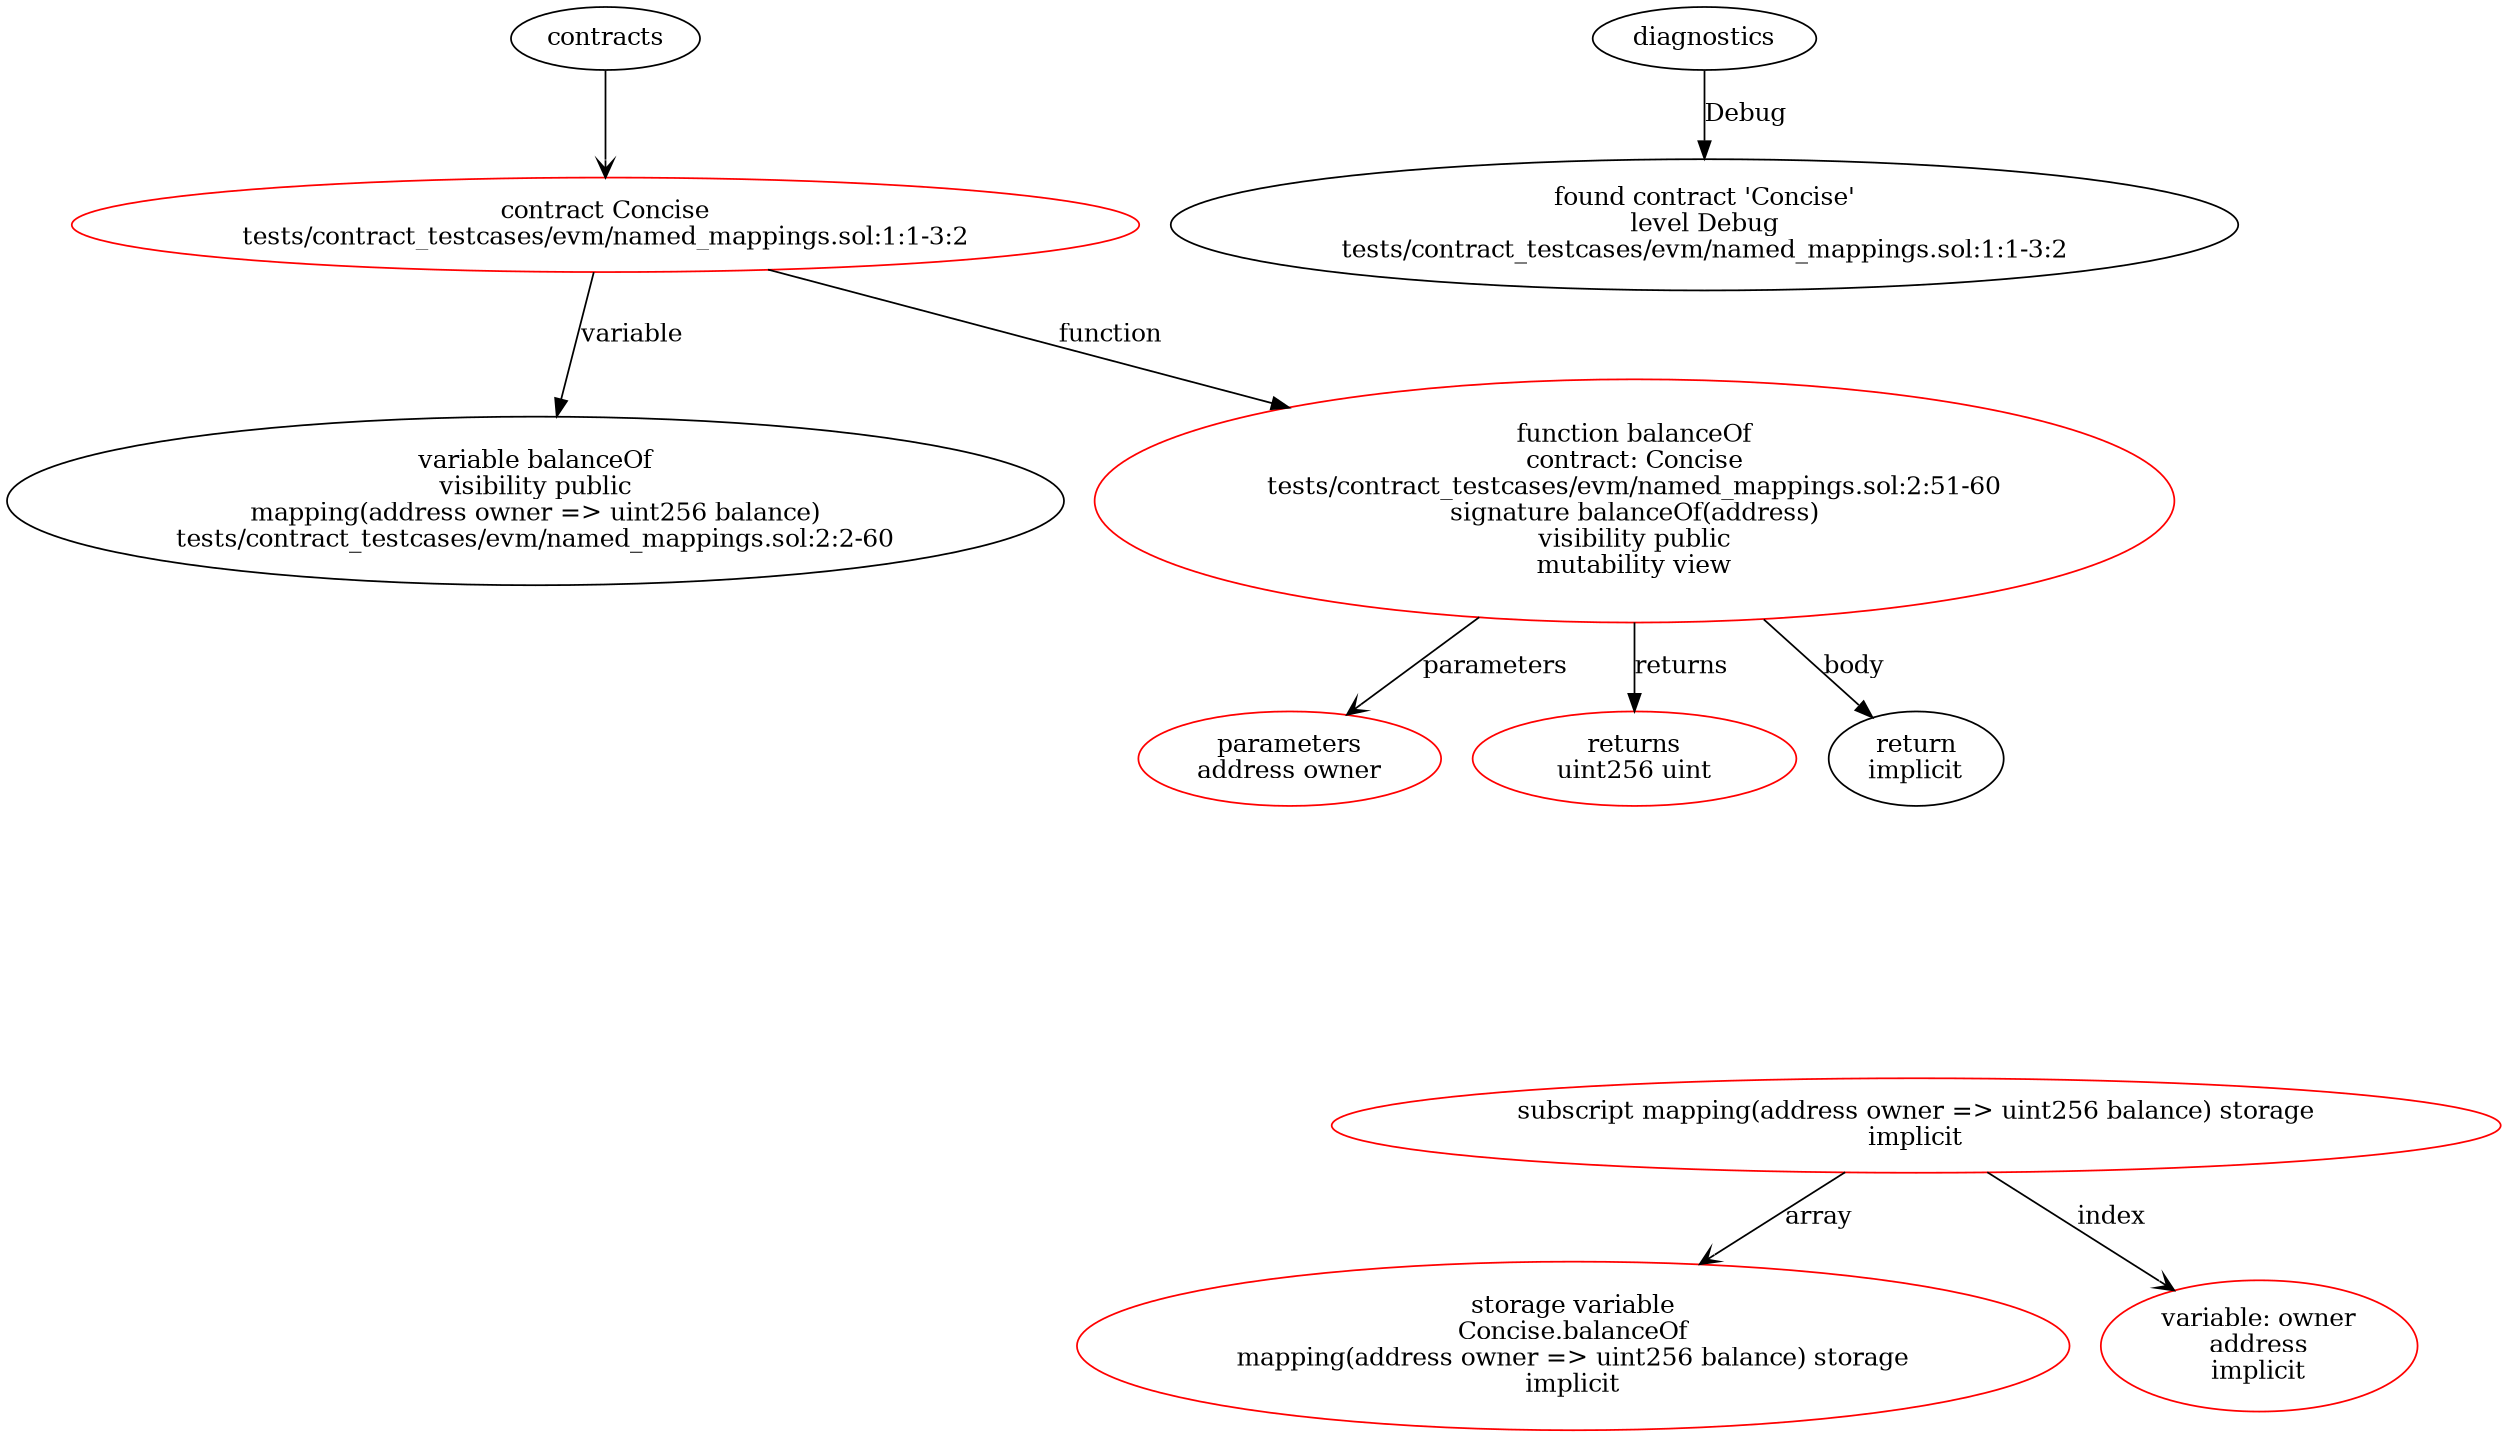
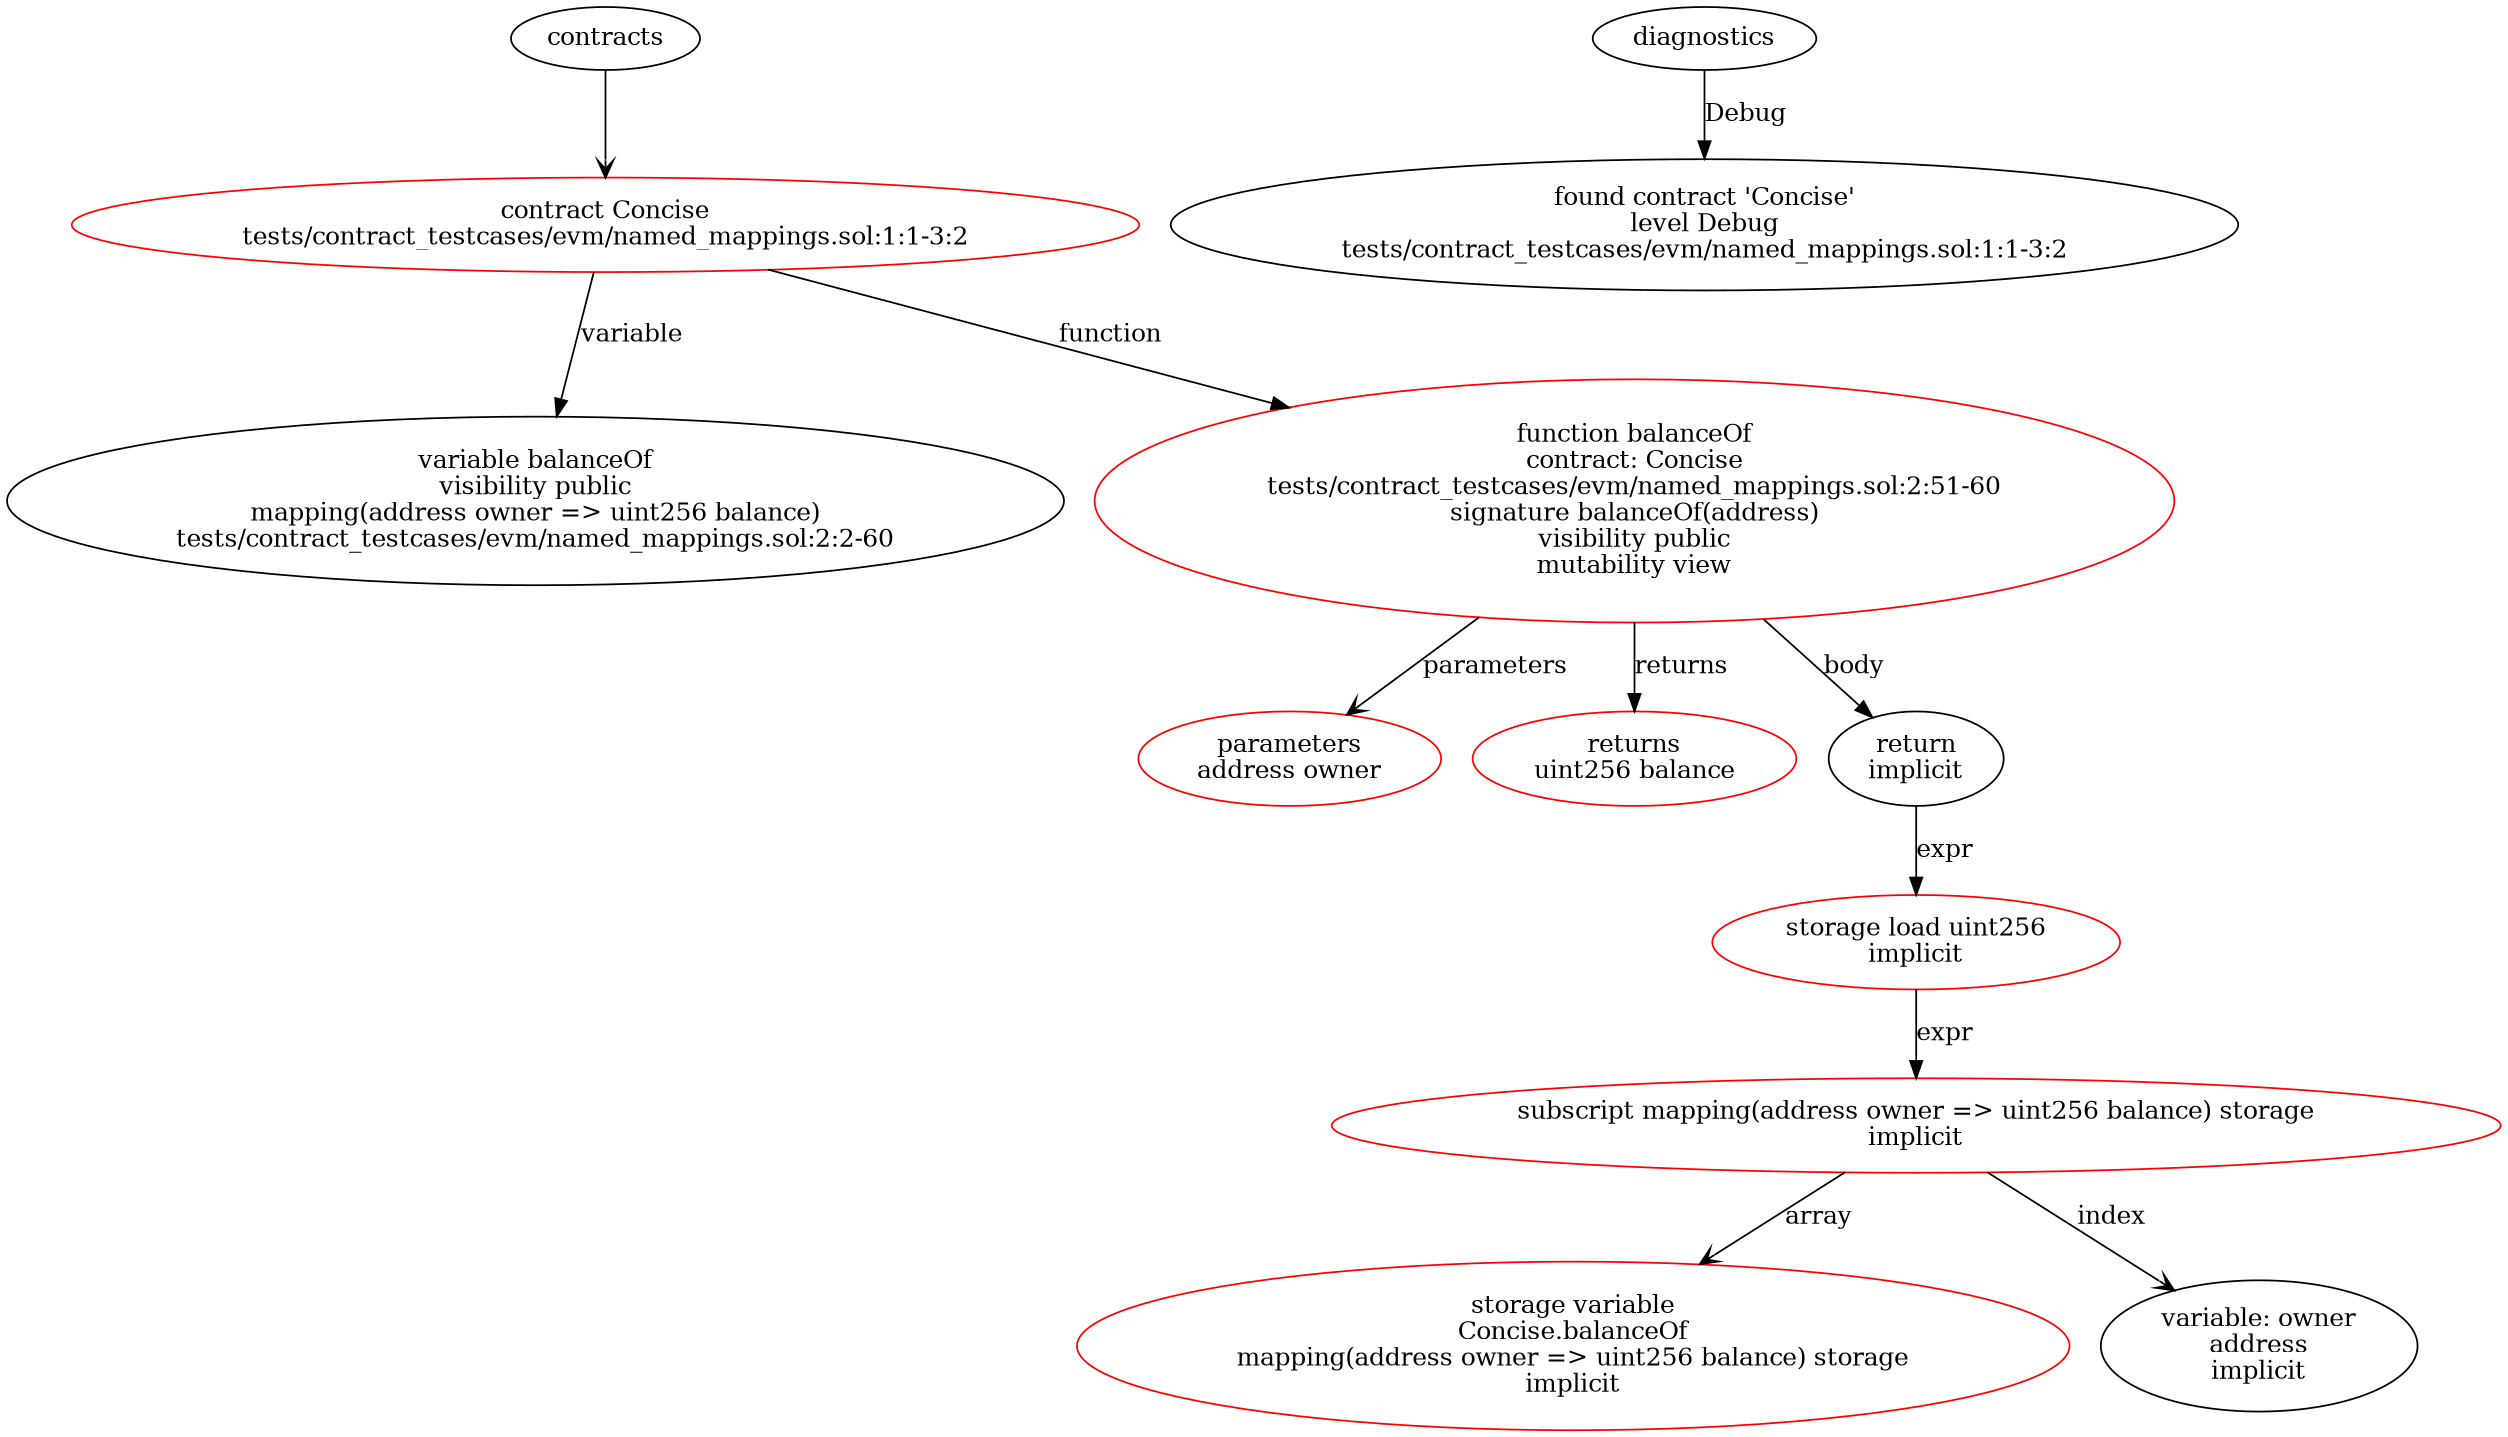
node "returns uint256 uint": label "returns uint256 uint" -> "returns uint256 balance"
node "storage load uint256 implicit": added
node "variable: owner address implicit": color red -> black
